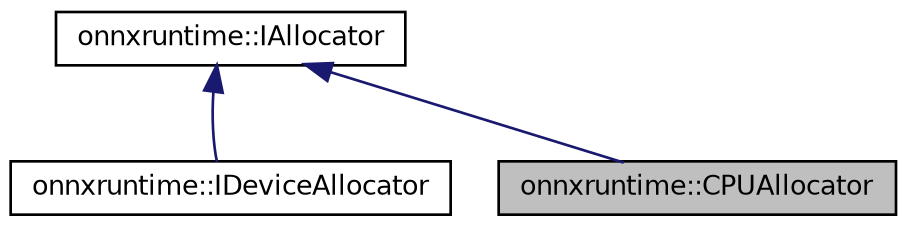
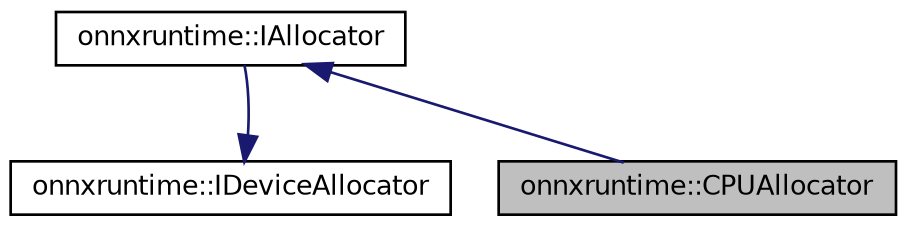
edge "onnxruntime::IDeviceAllocator" -> "onnxruntime::IAllocator": reversed
